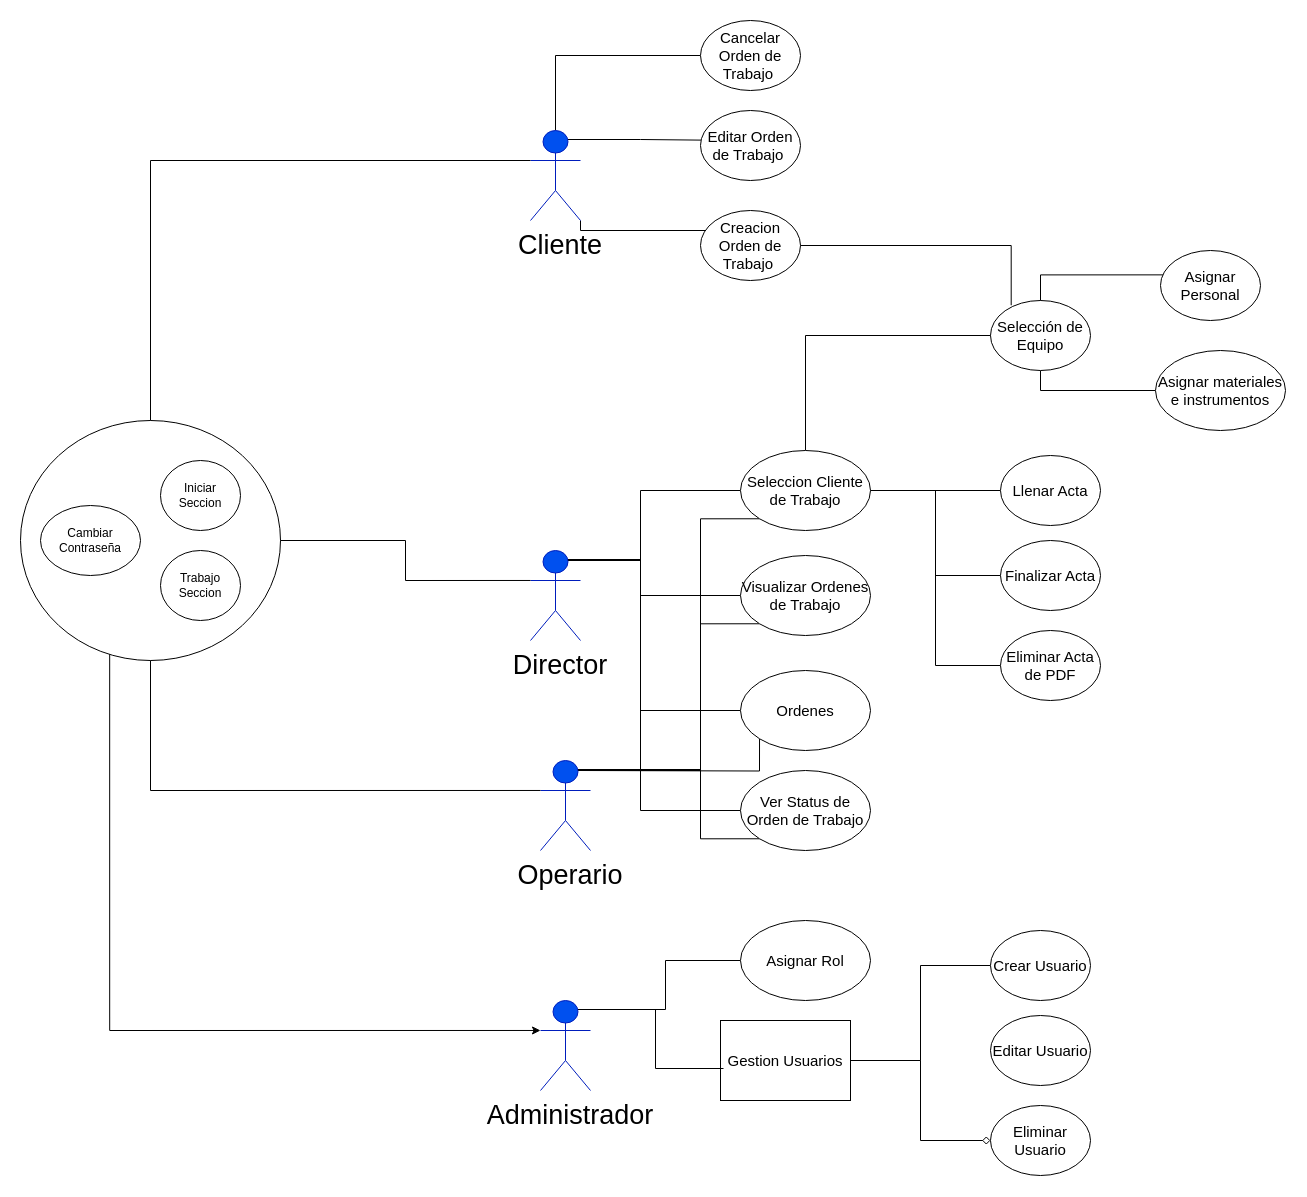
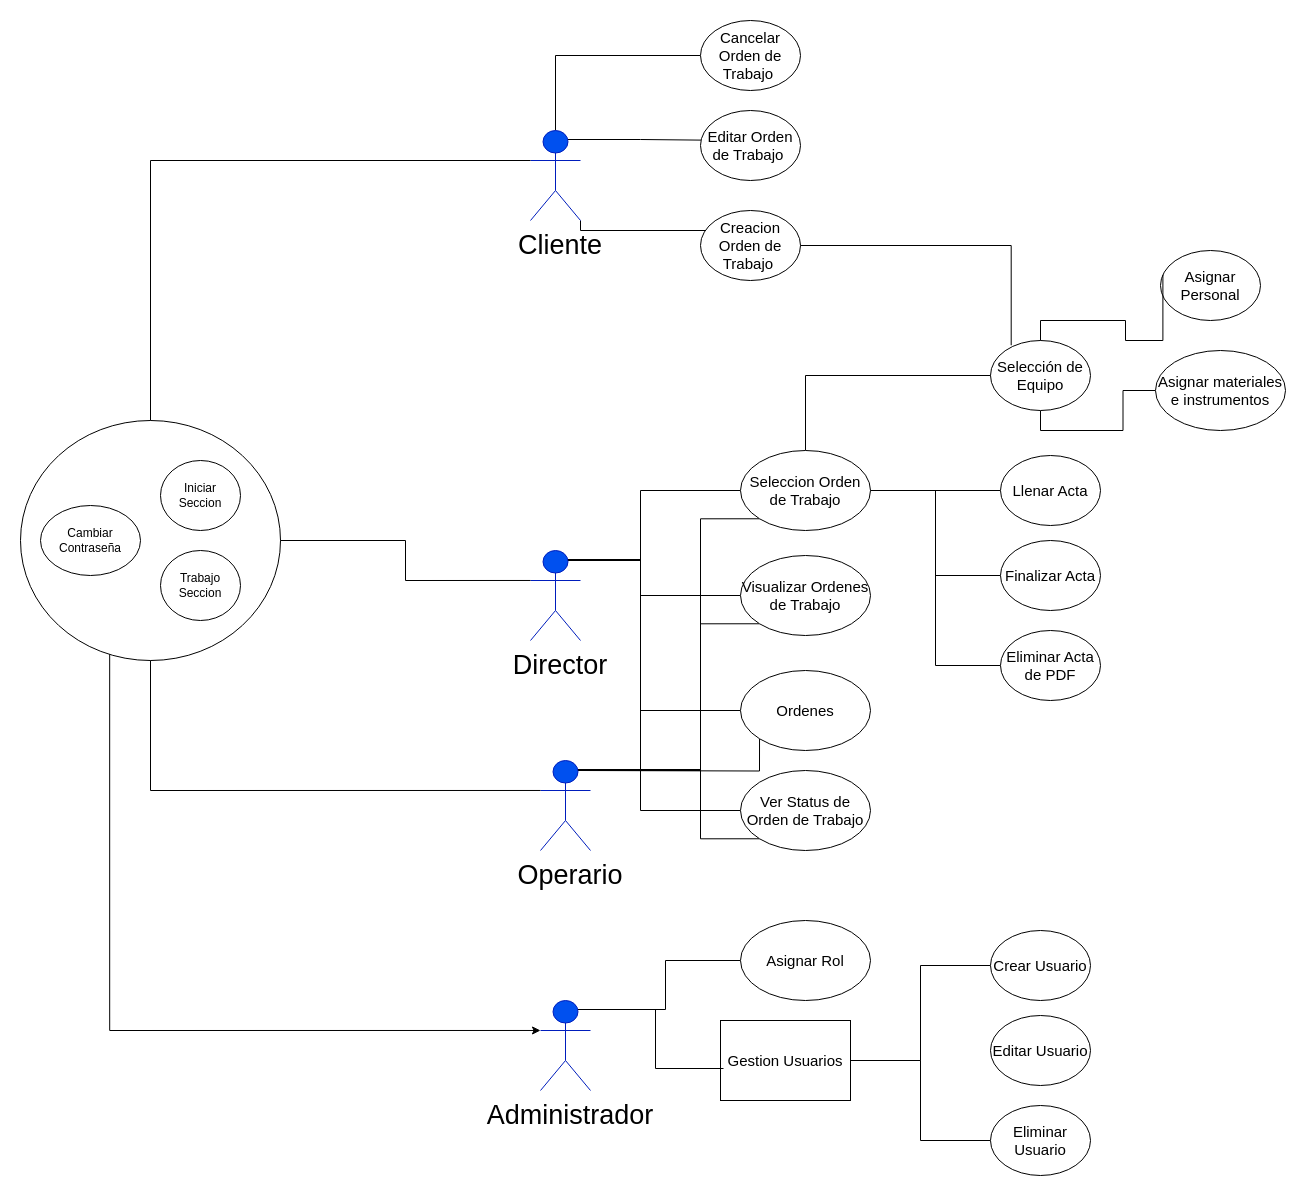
node "Selección de Equipo": moved (1041, 336) -> (1041, 376)
node "Seleccion Cliente de Trabajo": label "Seleccion Cliente de Trabajo" -> "Seleccion Orden de Trabajo"
edge "Gestion Usuarios" -> "Eliminar Usuario": arrowhead diamond -> none
